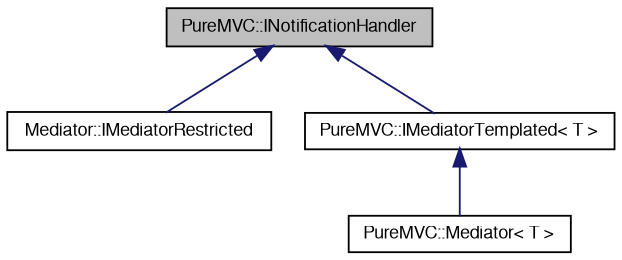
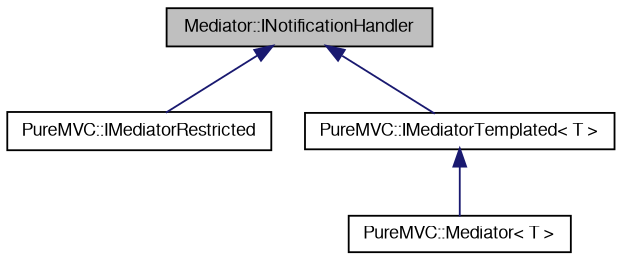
node "PureMVC::INotificationHandler": label "PureMVC::INotificationHandler" -> "Mediator::INotificationHandler"
node "Mediator::IMediatorRestricted": label "Mediator::IMediatorRestricted" -> "PureMVC::IMediatorRestricted"
